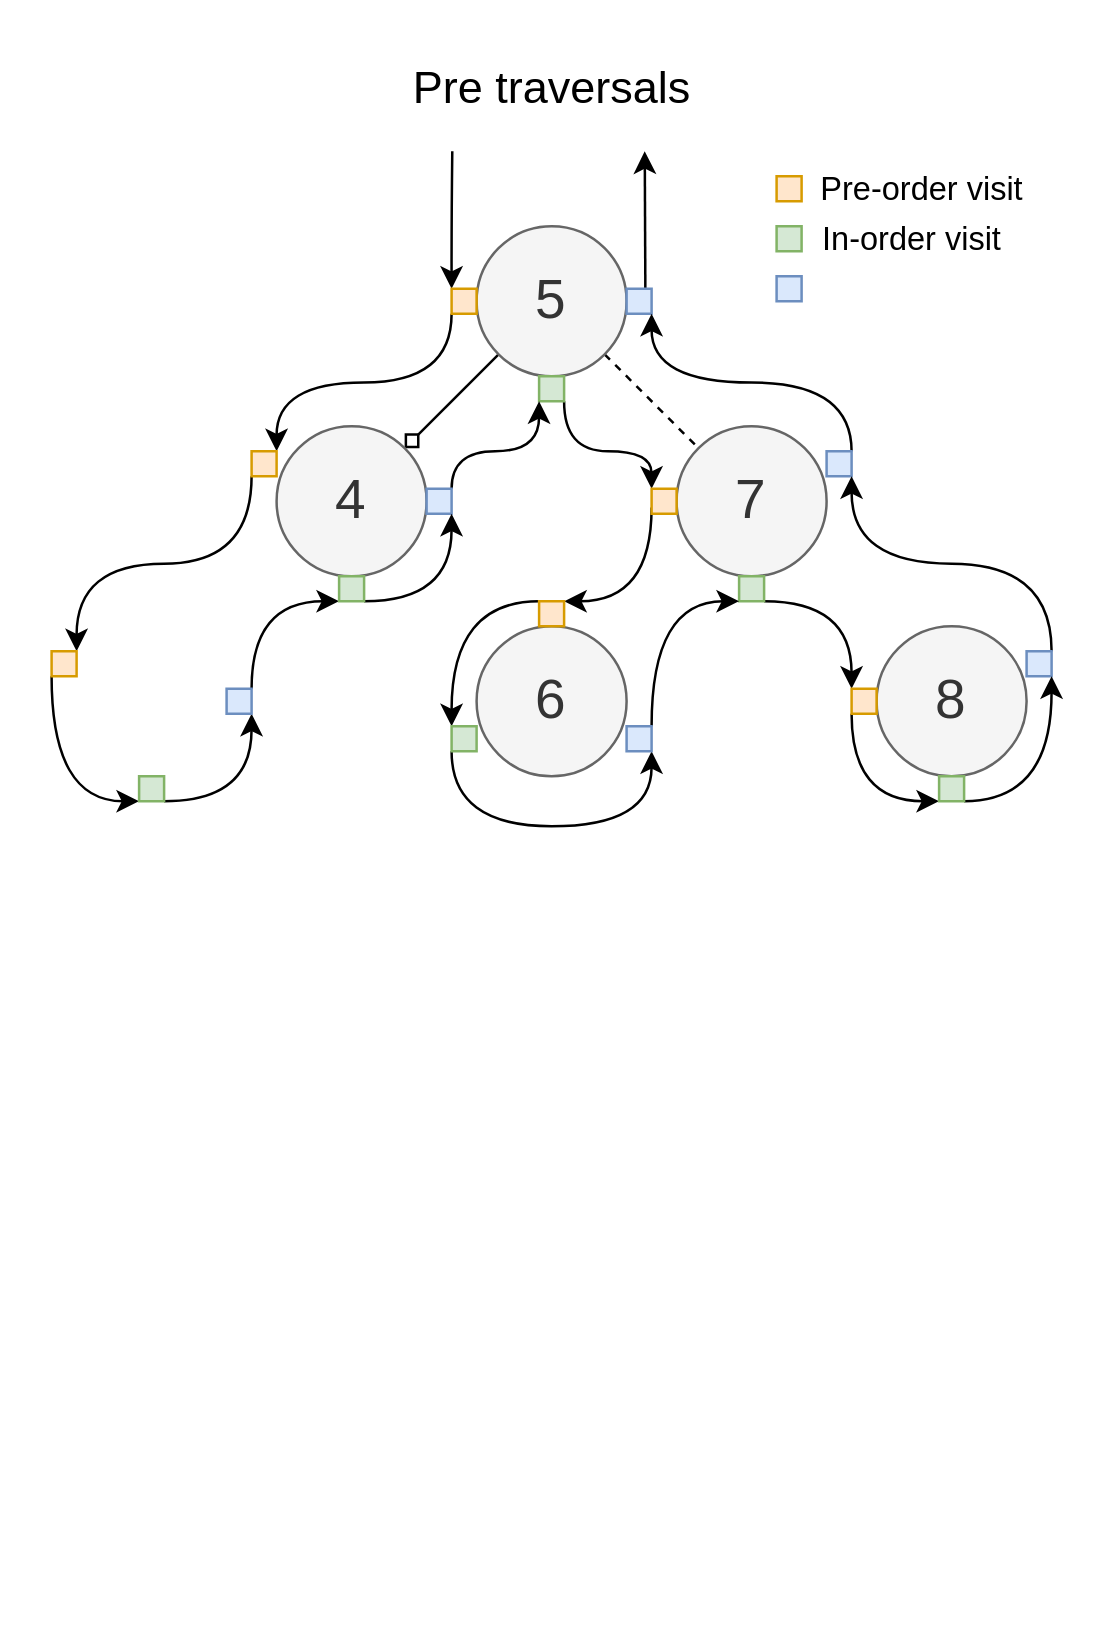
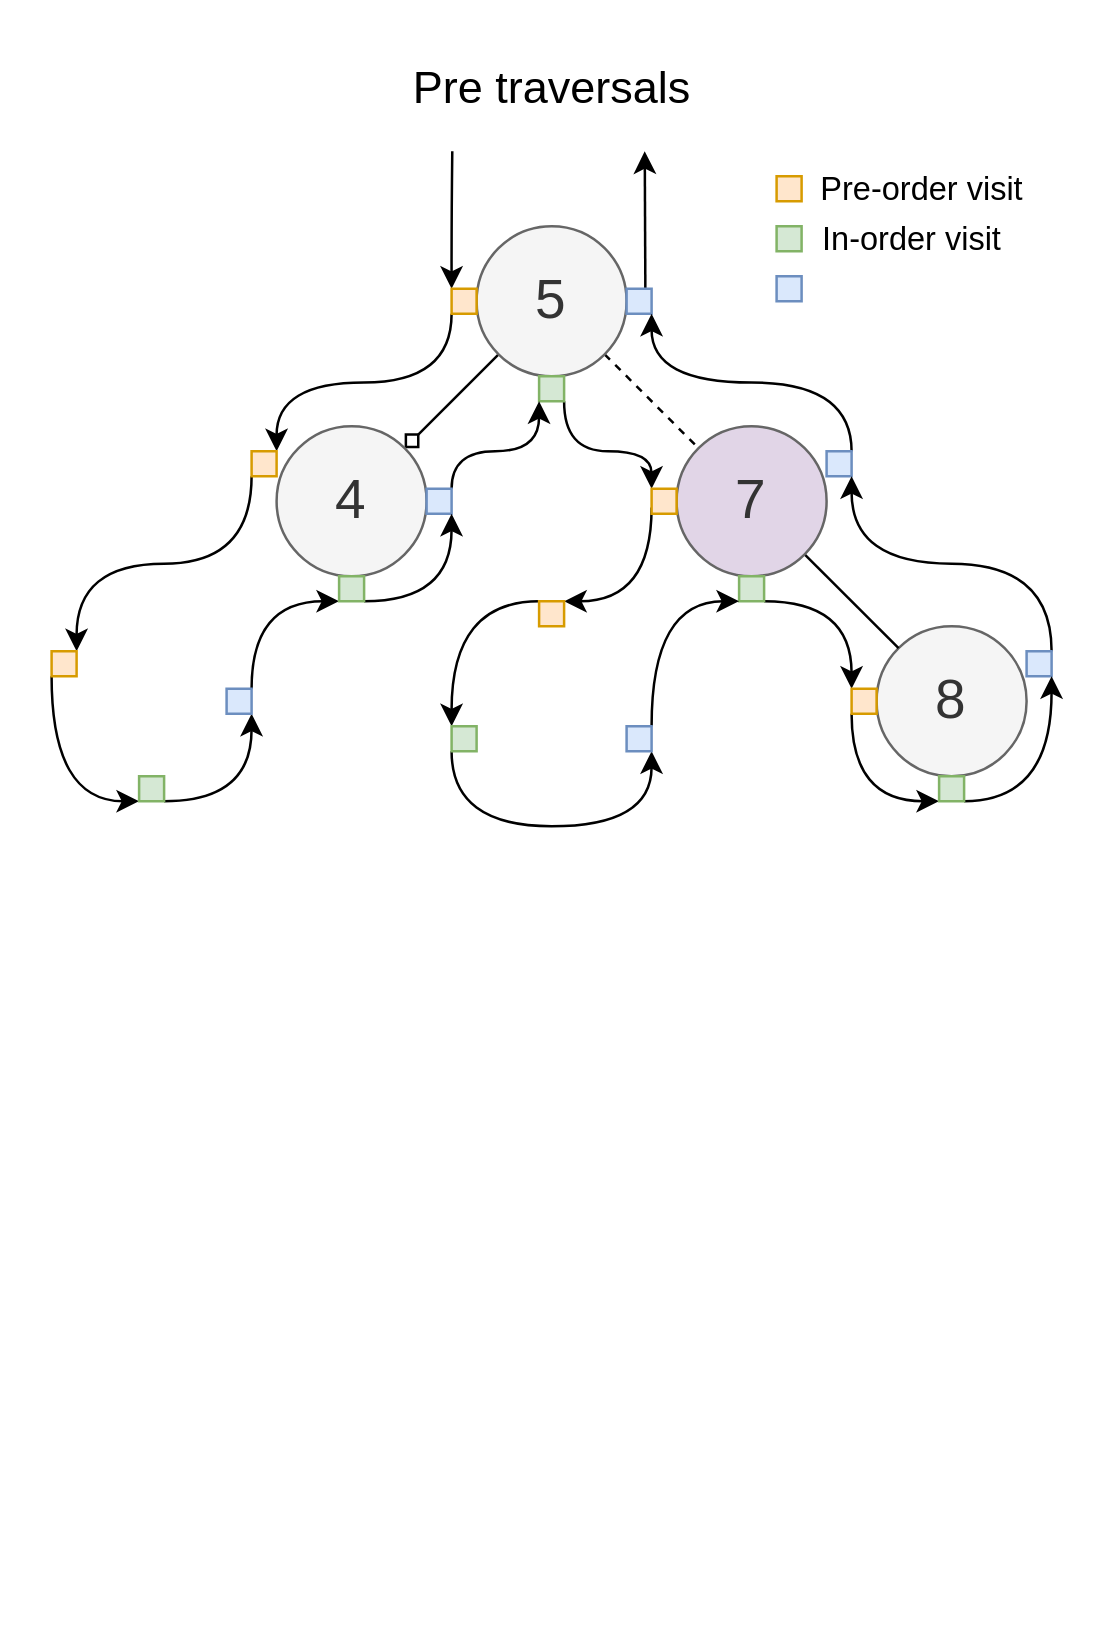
node "7": fillcolor #f5f5f5 -> #e1d5e7
edge "7" -- "8": added
node "6": removed
